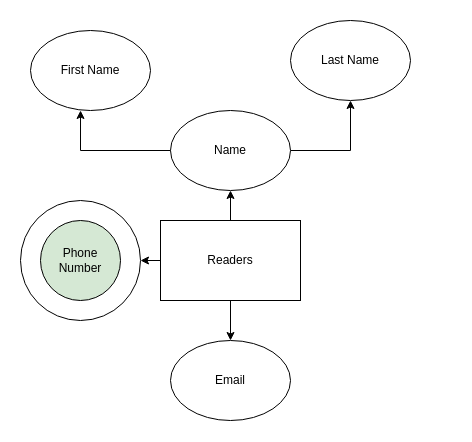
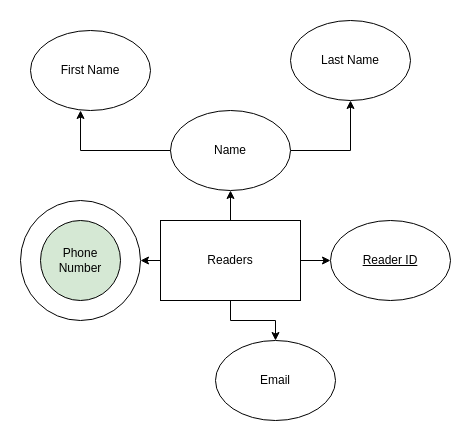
edge "Readers" -> "Reader ID": added
node "Reader ID": added
node "Email": moved (231, 381) -> (276, 381)
